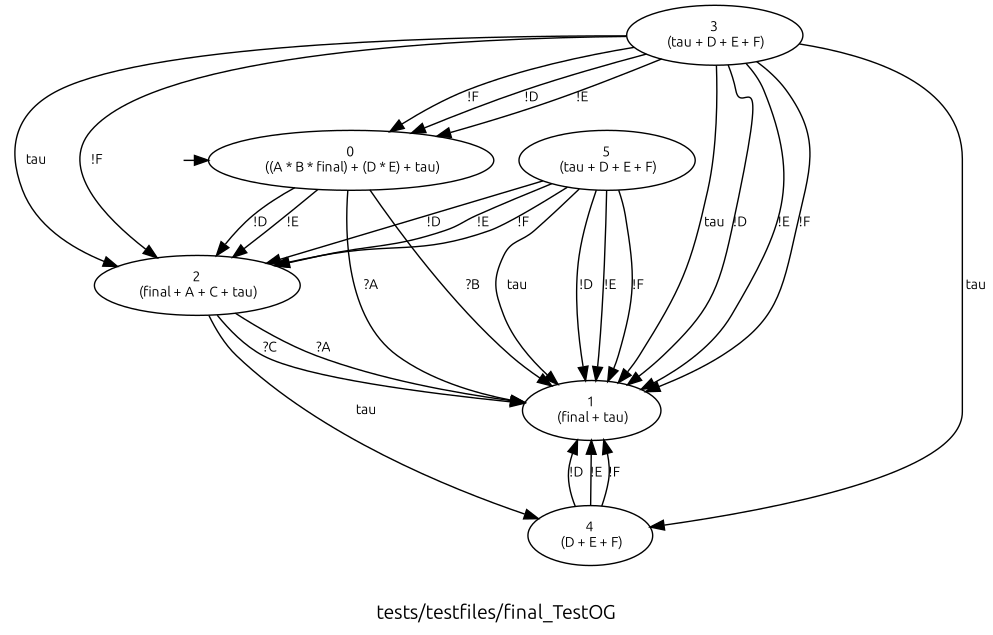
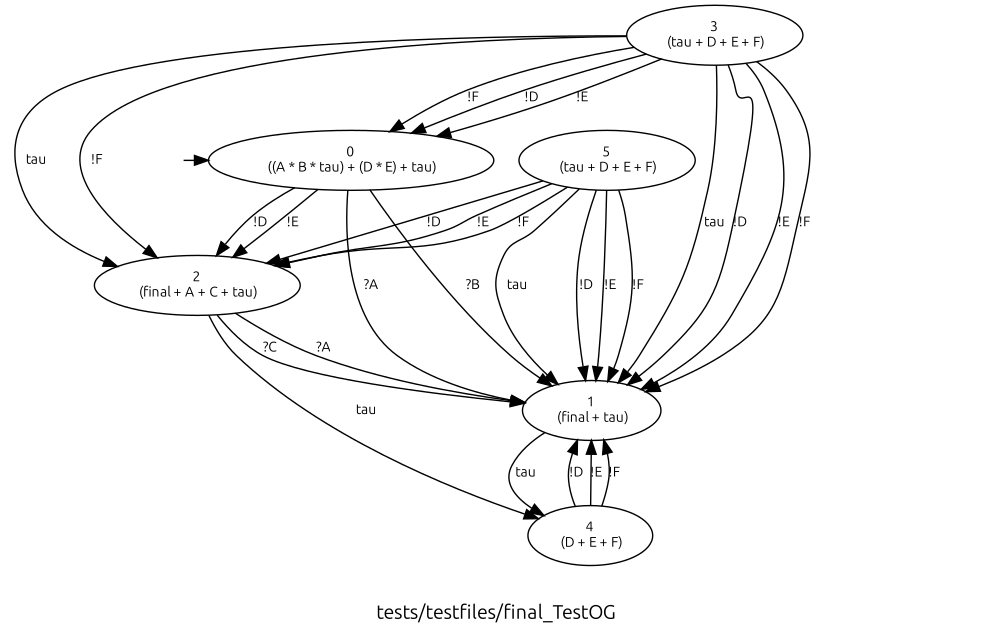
node "0 ((A * B * final) + (D * E) + tau)": label "0 ((A * B * final) + (D * E) + tau)" -> "0 ((A * B * tau) + (D * E) + tau)"
edge "3 (tau + D + E + F)" -> "4 (D + E + F)": now "1 (final + tau)" -> "4 (D + E + F)"
